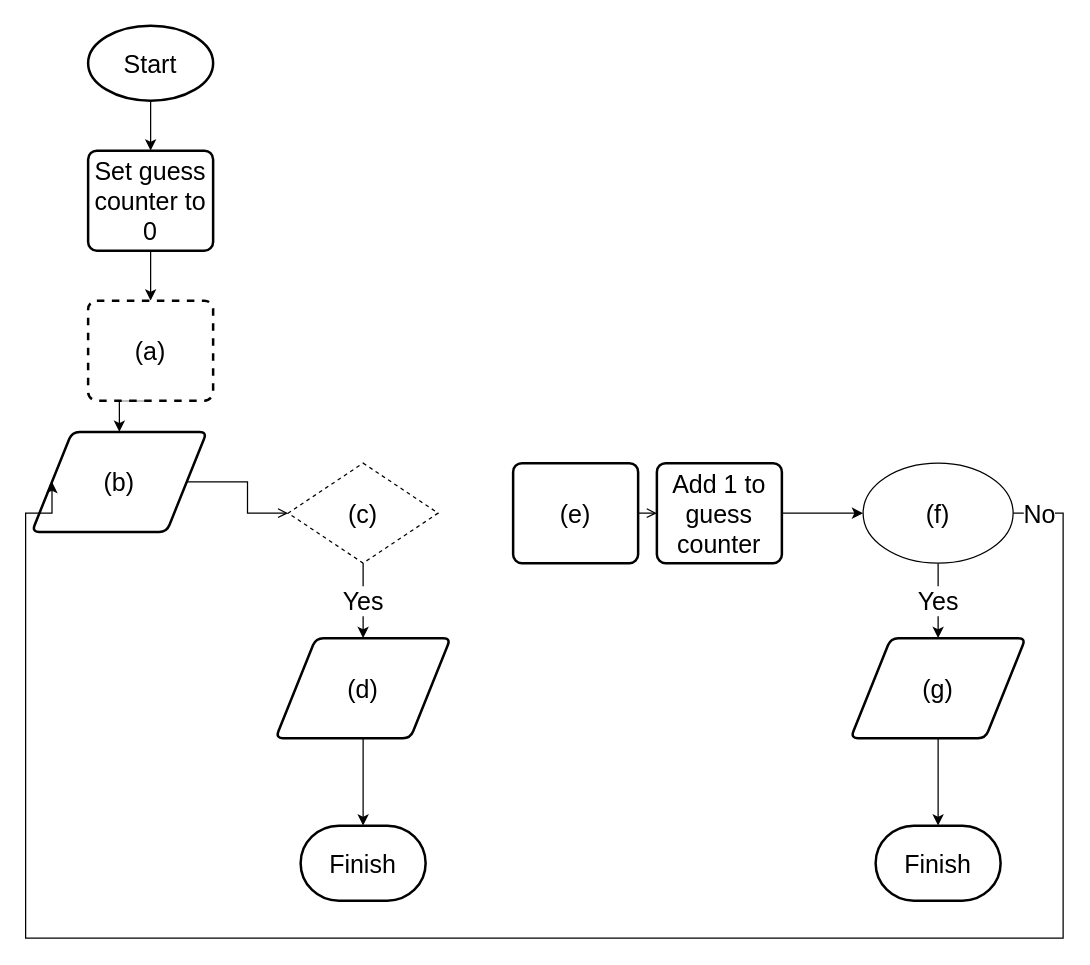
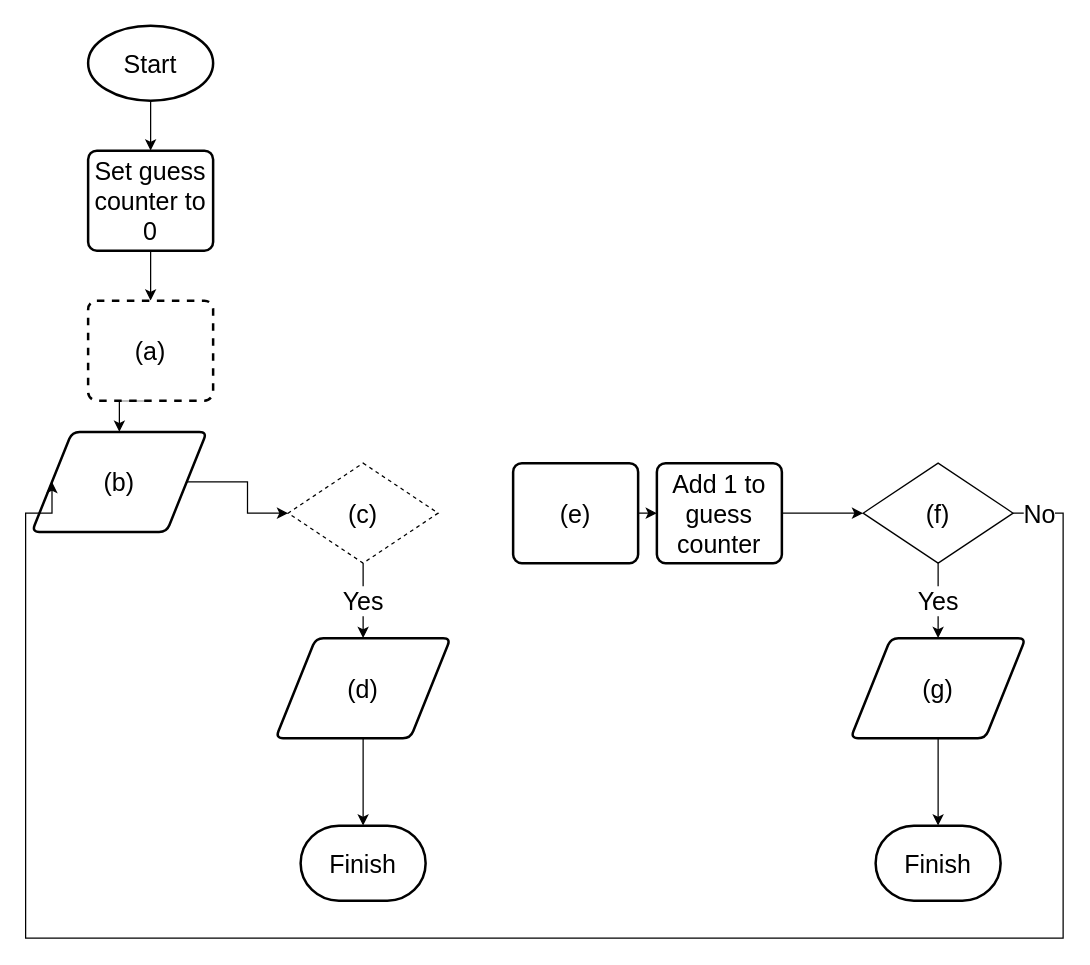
edge "(b)" -> "(c)": arrowhead open -> classic
edge "(e)" -> "Add 1 to guess counter": arrowhead open -> classic
node "(f)": shape ellipse -> diamond
